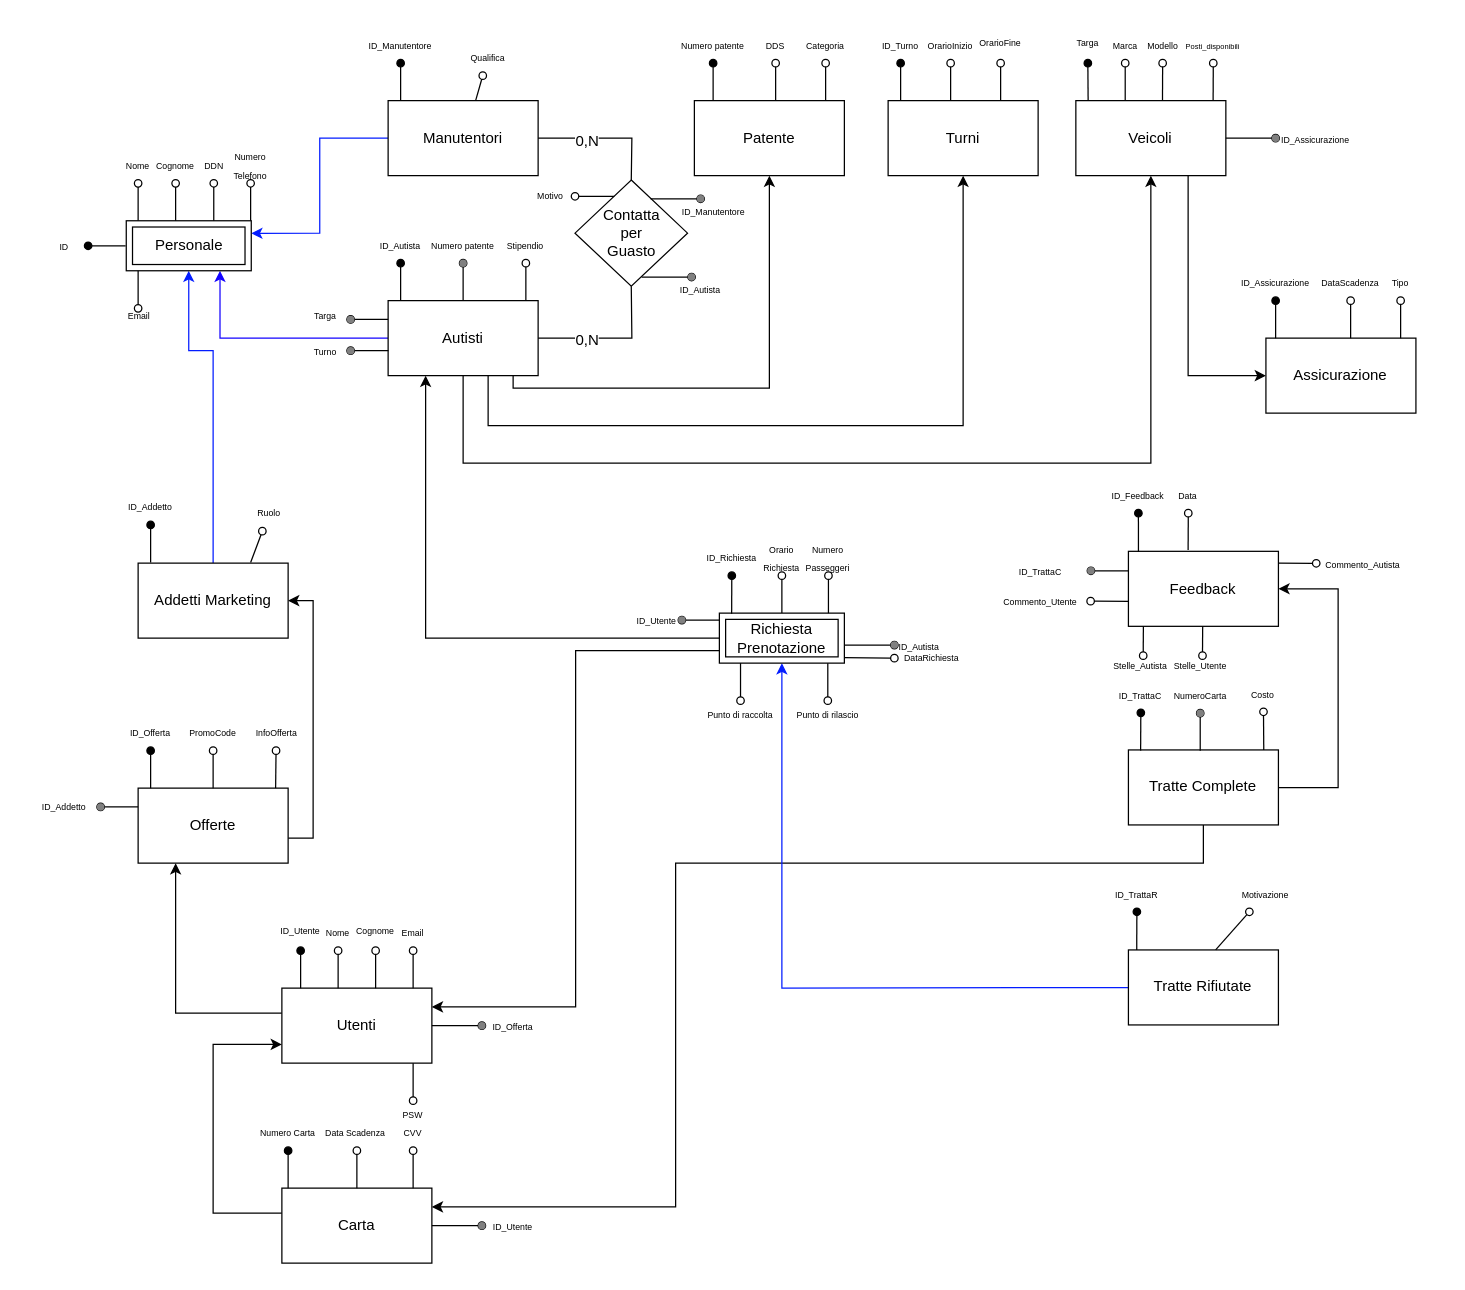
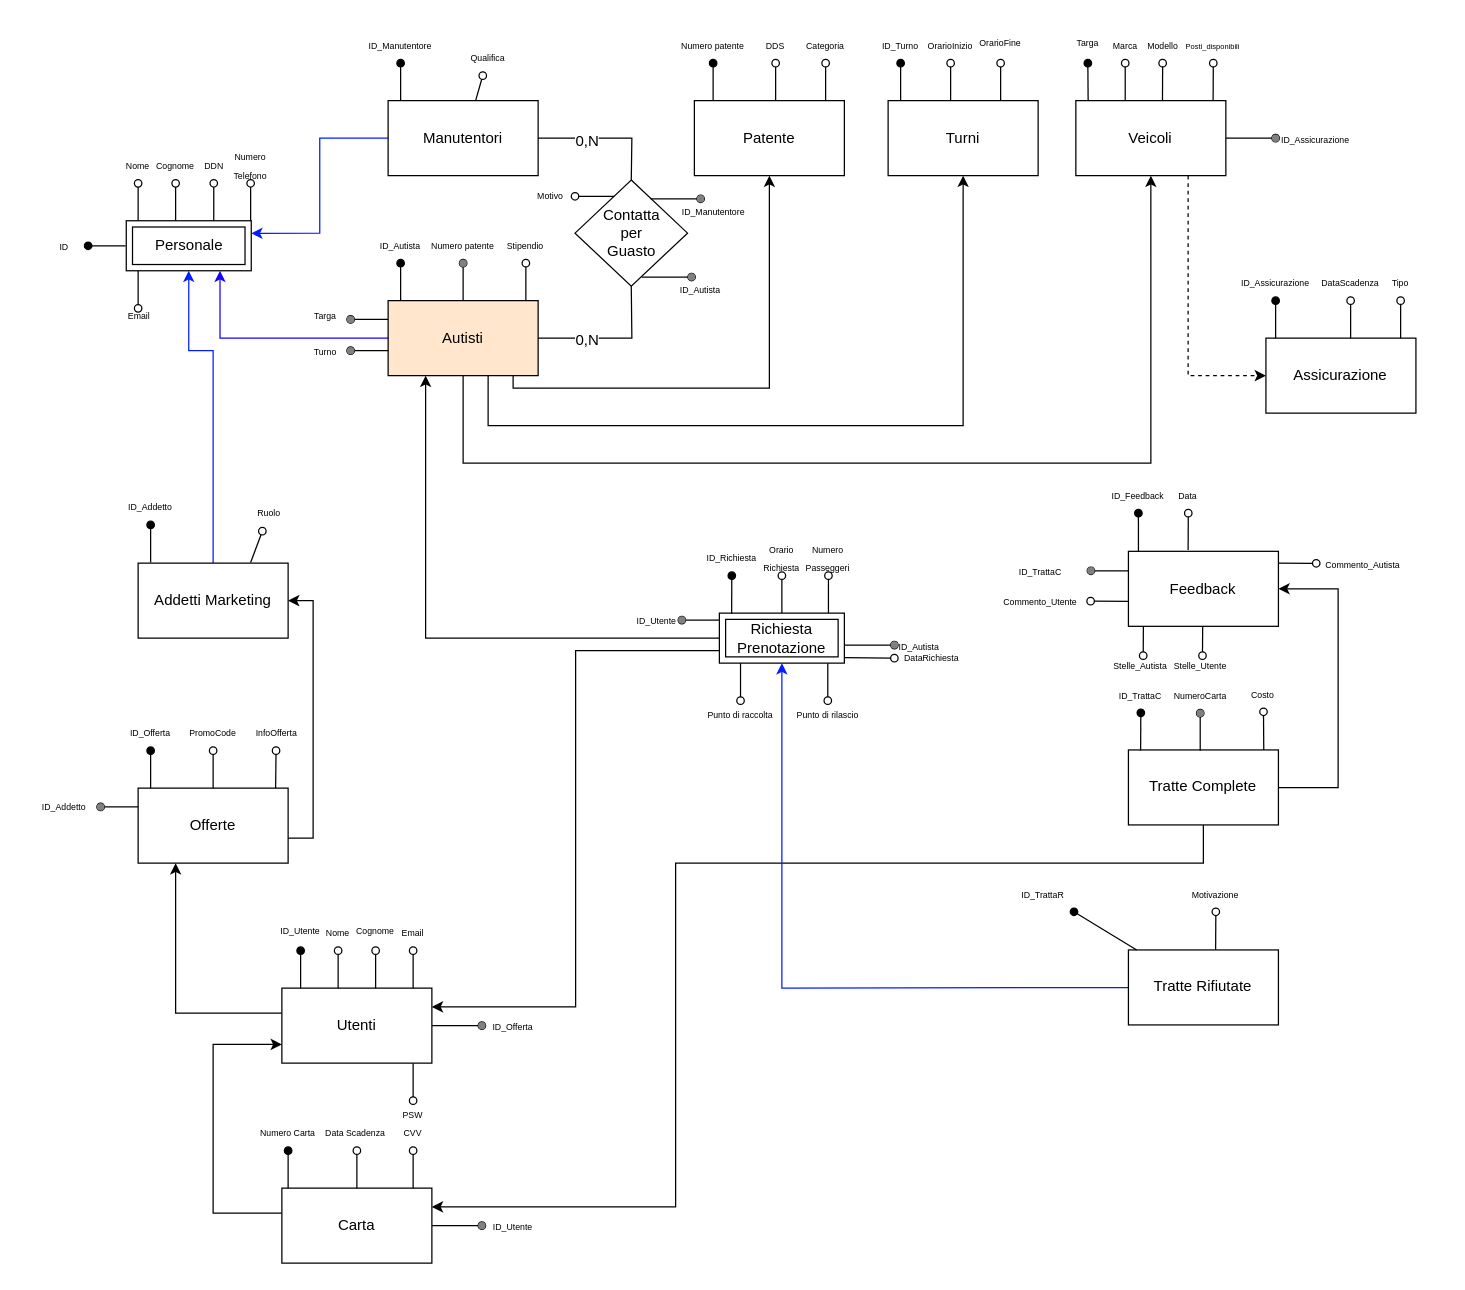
edge "Veicoli" -> "Assicurazione": style solid -> dashed
node "Autisti": fillcolor #ffffff -> #ffe6cc
node "ID_TrattaR": moved (1137, 893) -> (1043, 893)
node "Motivazione": moved (1266, 893) -> (1216, 893)
